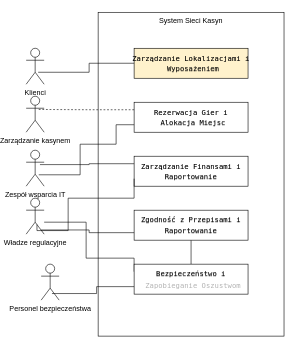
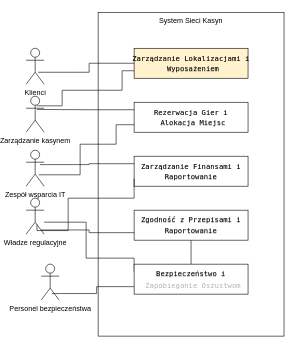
edge "Zarządzanie Lokalizacjami i Wyposażeniem" -- "Zarządzanie kasynem": added
edge "Zarządzanie kasynem" -- "Rezerwacja Gier i Alokacja Miejsc": style dashed -> solid
